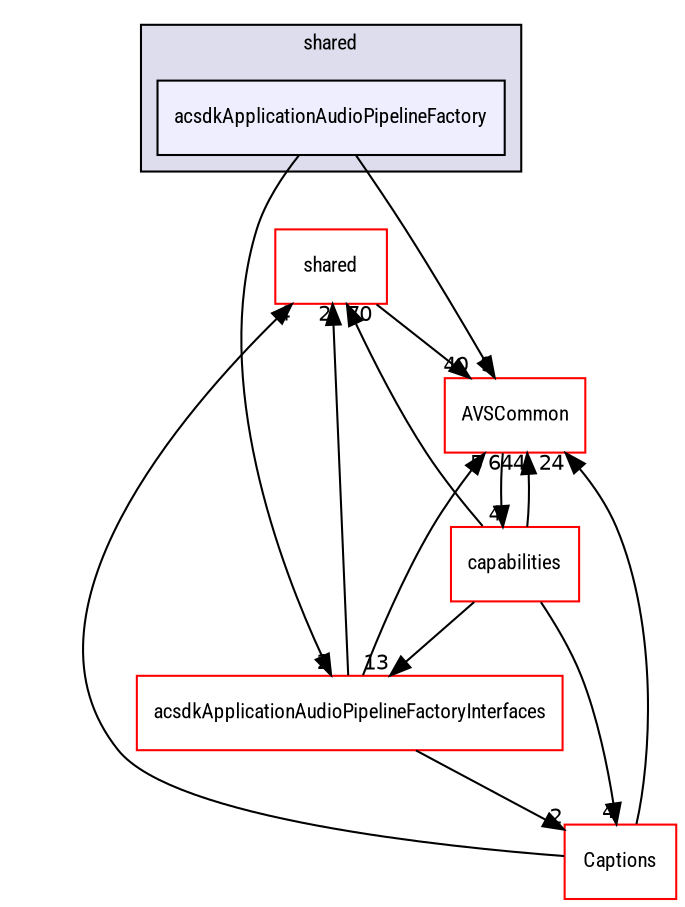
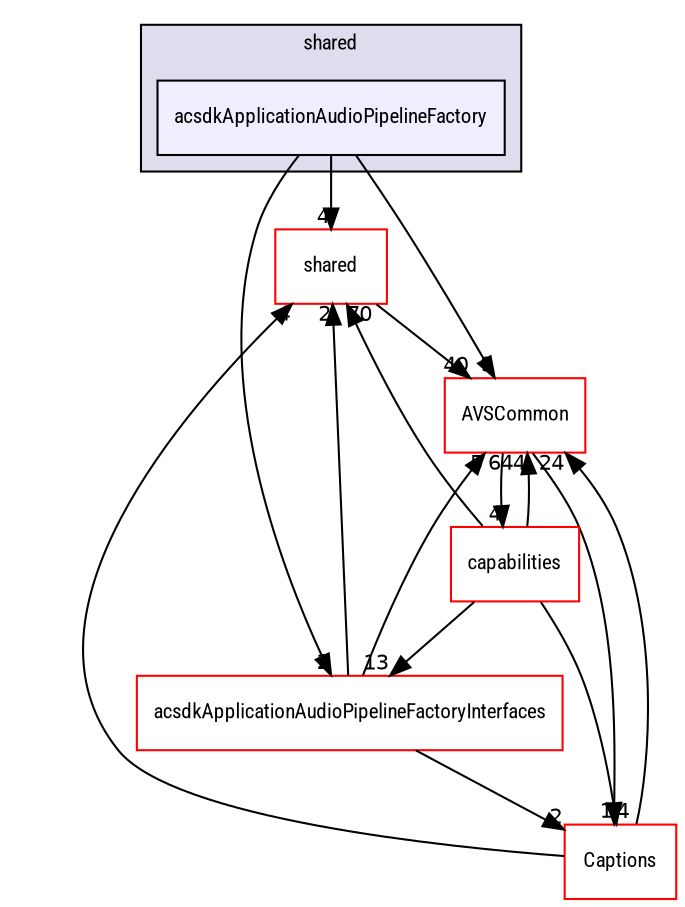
edge "acsdkApplicationAudioPipelineFactory" -> "shared": added
edge "AVSCommon" -> "Captions": added
